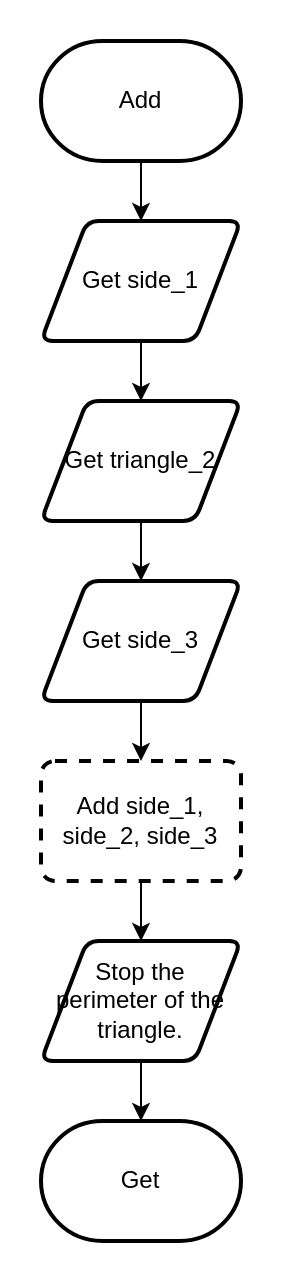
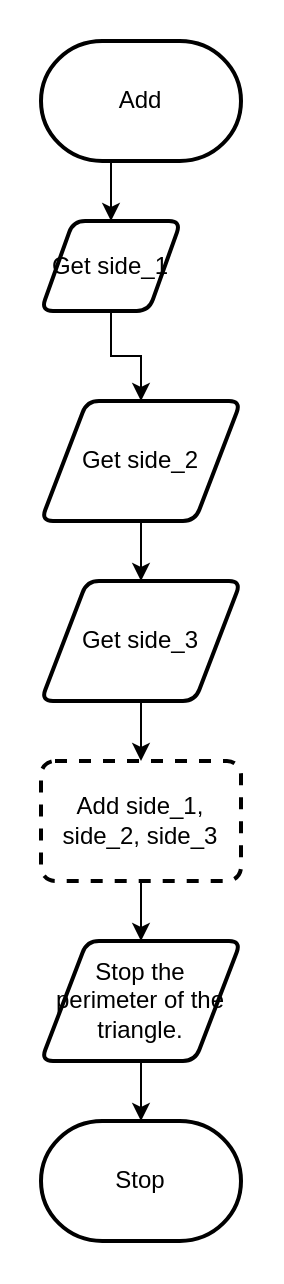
node "Get side_1": size 200x120 -> 140x90
node "Get triangle_2": label "Get triangle_2" -> "Get side_2"
node "Get": label "Get" -> "Stop"
